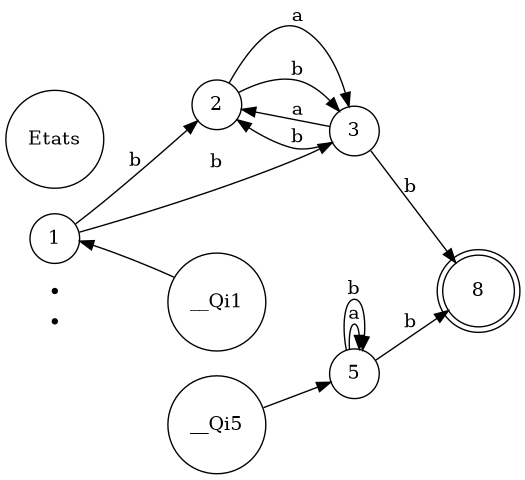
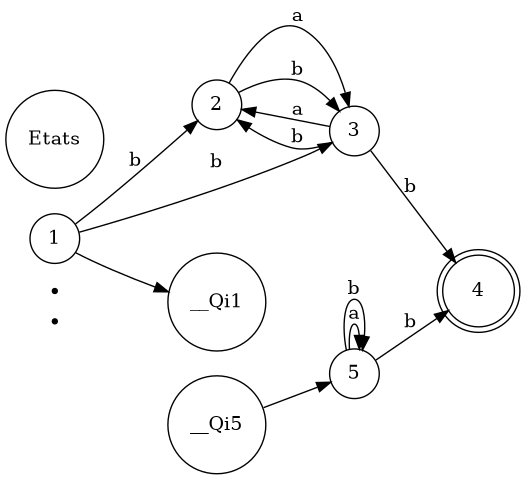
edge "__Qi1" -> "1": reversed
node "8": label "8" -> "4"
